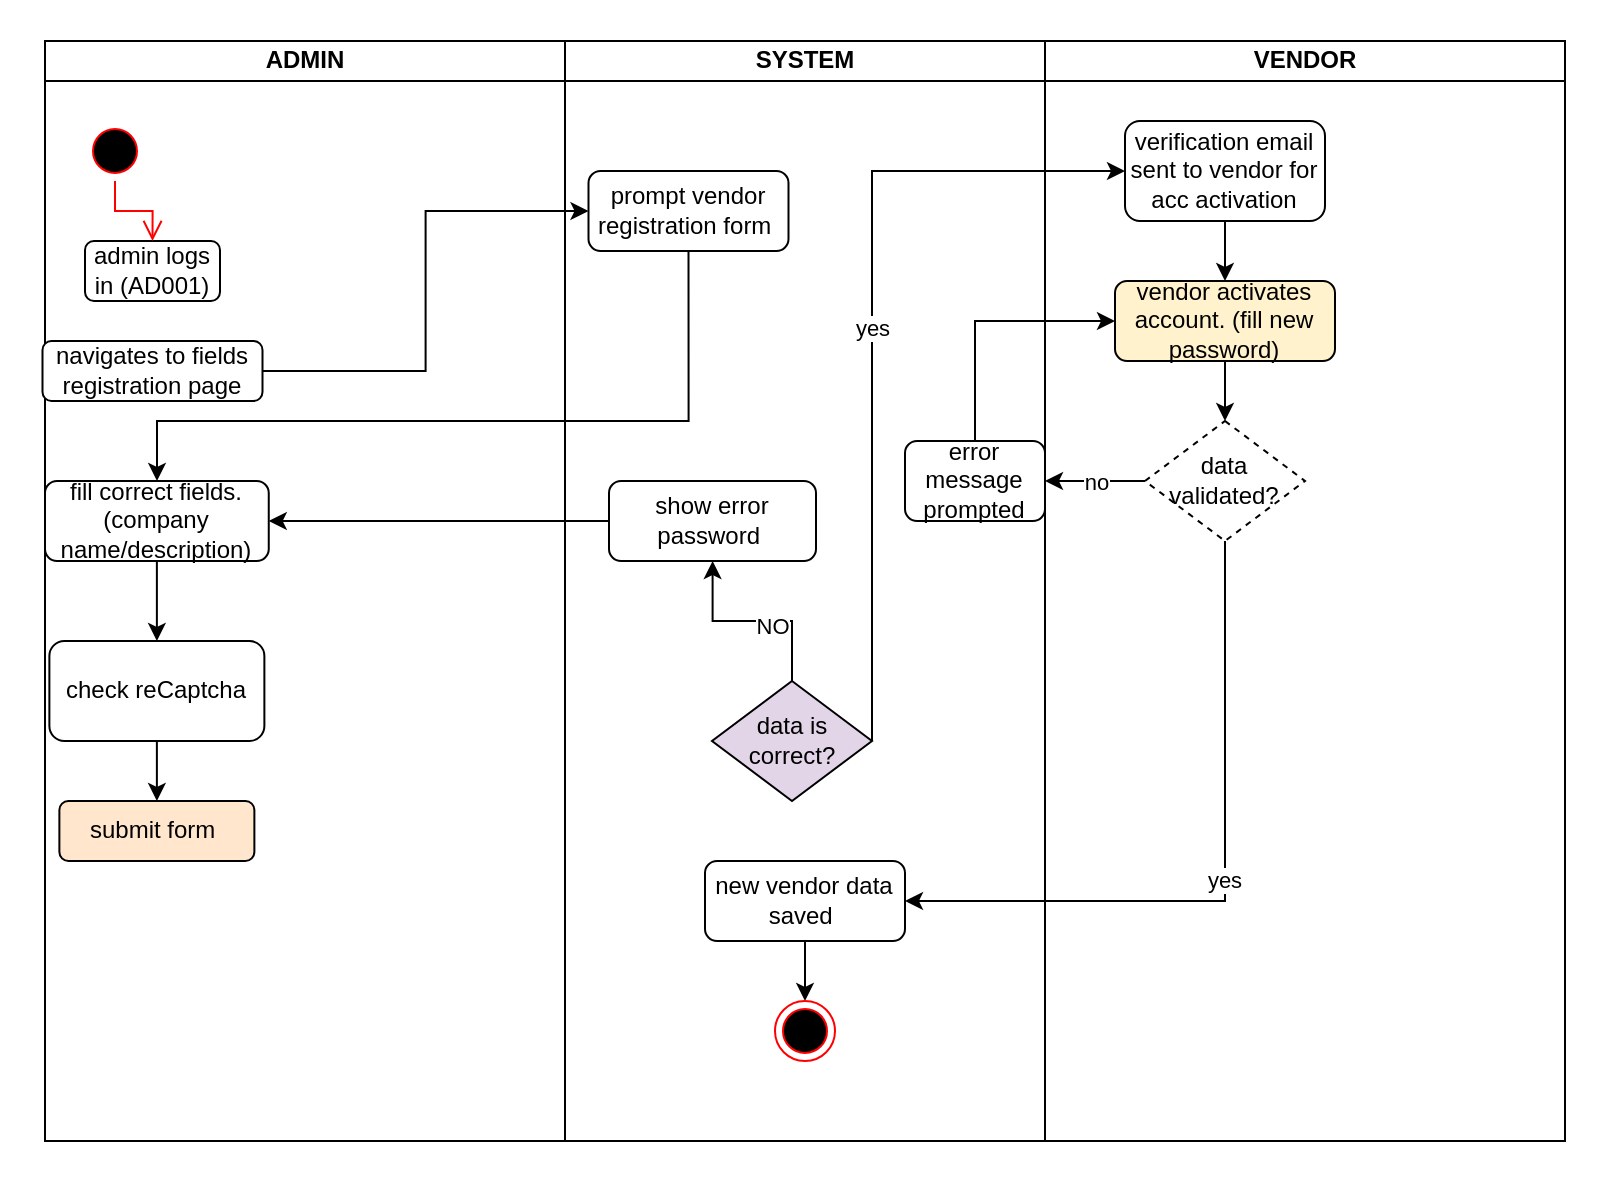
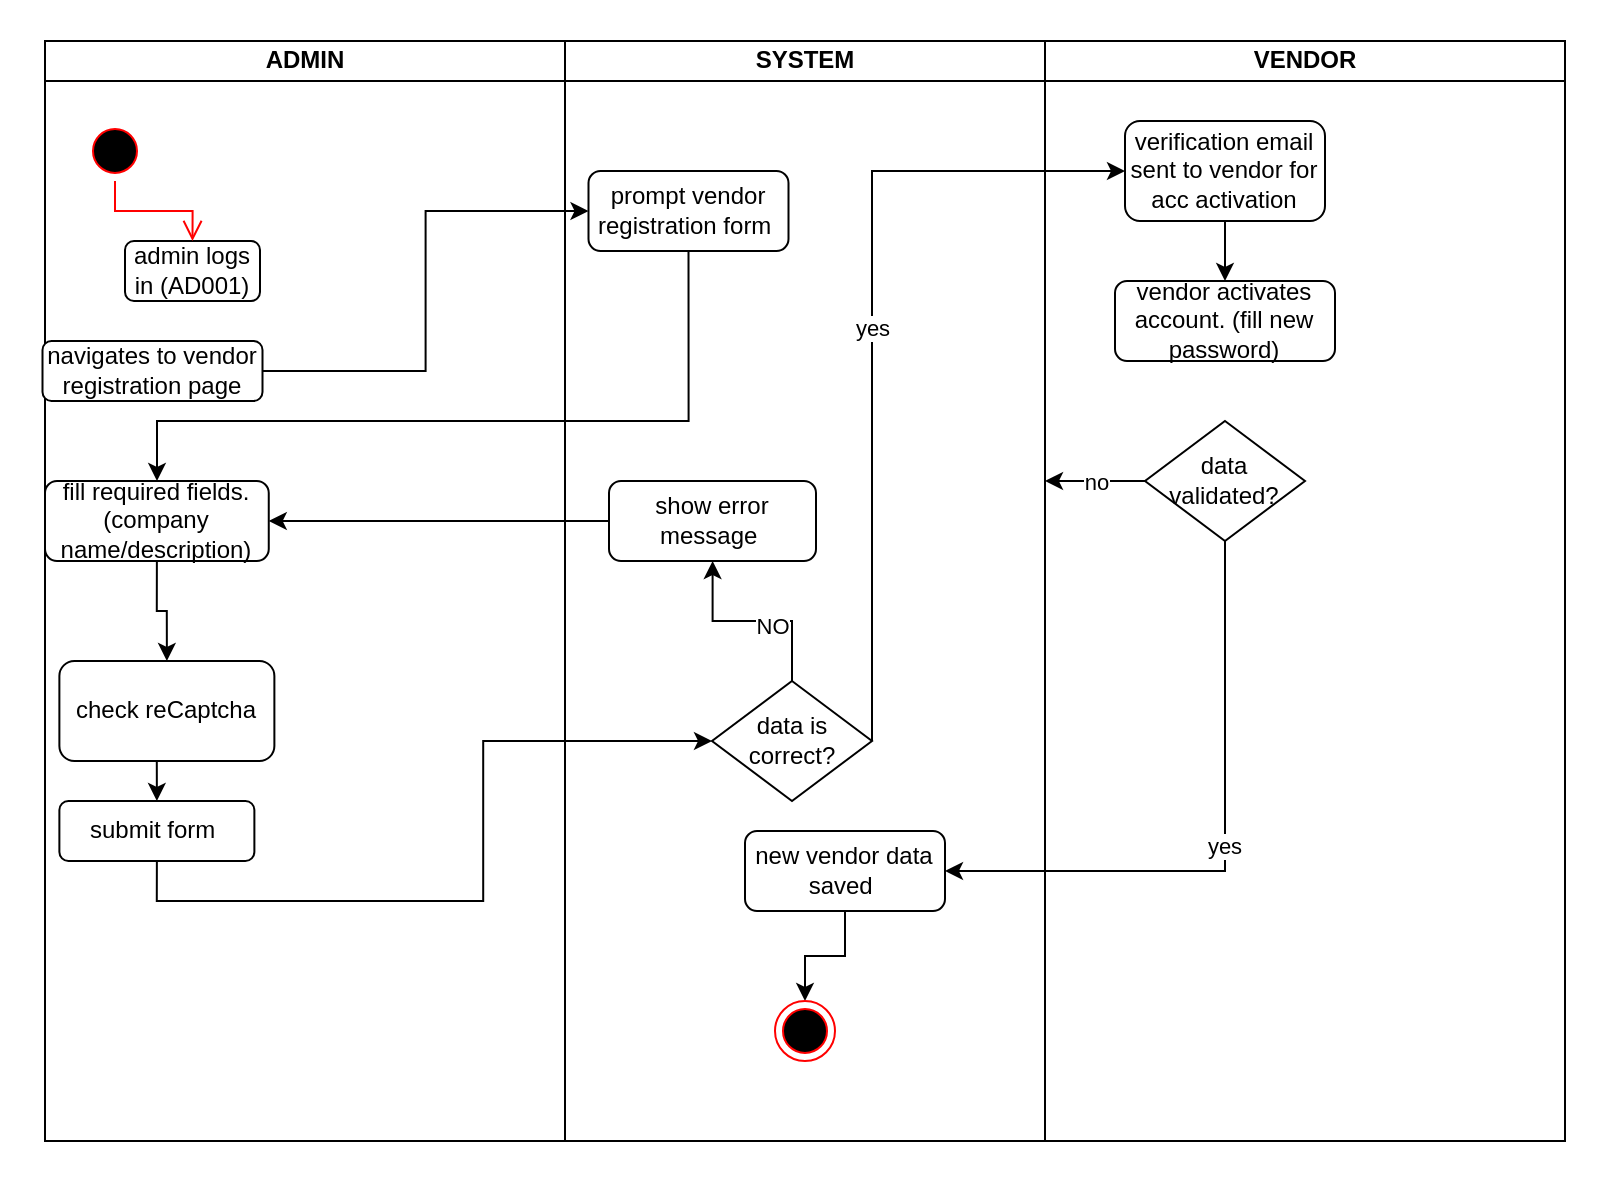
node "admin logs in (AD001)": moved (153, 271) -> (193, 271)
node "vendor activates account. (fill new password)": fillcolor #fff2cc -> #ffffff
edge "error message prompted" -> "vendor activates account. (fill new password)": removed
node "navigates to fields registration page": label "navigates to fields registration page" -> "navigates to vendor registration page"
edge "vendor activates account. (fill new password)" -> "data validated?": removed
node "error message prompted": removed
node "data validated?": style dashed -> solid
node "fill correct fields. (company name/description)": label "fill correct fields. (company name/description)" -> "fill required fields. (company name/description)"
node "show error password": label "show error password" -> "show error message"
node "check reCaptcha": moved (157, 691) -> (167, 711)
node "data is correct?": fillcolor #e1d5e7 -> #ffffff
node "submit form": fillcolor #ffe6cc -> #ffffff
edge "submit form" -> "data is correct?": added
node "new vendor data saved": moved (805, 901) -> (845, 871)
